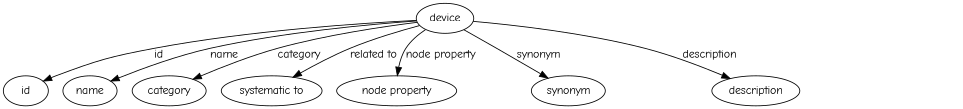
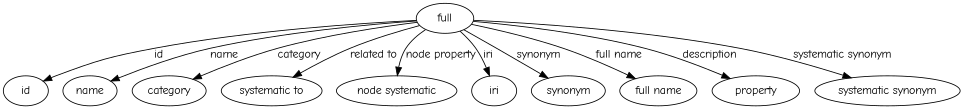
node "device": label "device" -> "full"
node "node property": label "node property" -> "node systematic"
node "iri": added
node "full name": added
node "description": label "description" -> "property"
node "systematic synonym": added
